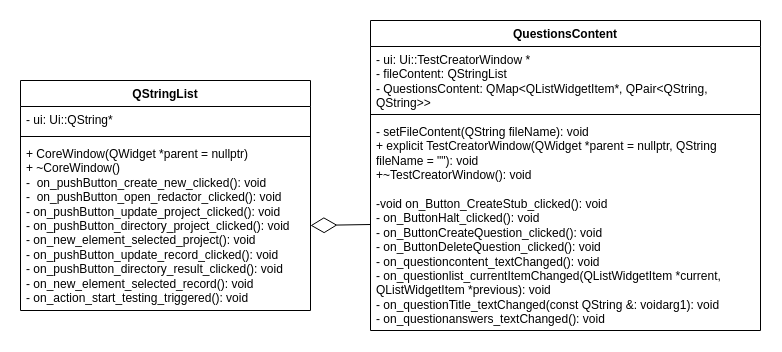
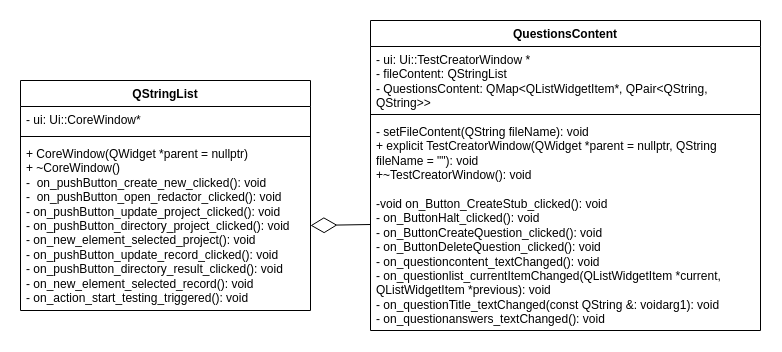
node "- ui: Ui::QString*": label "- ui: Ui::QString*" -> "- ui: Ui::CoreWindow*"
